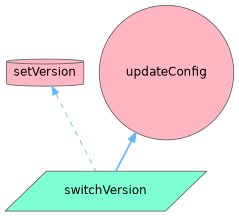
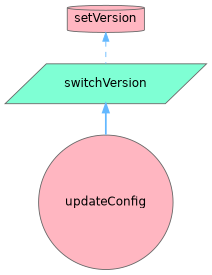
edge "switchVersion" -> "updateConfig": reversed
